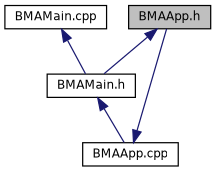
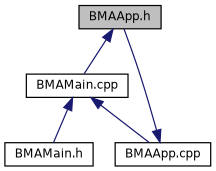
edge "BMAMain.h" -> "BMAApp.h": now "BMAMain.cpp" -> "BMAApp.h"
edge "BMAApp.cpp" -> "BMAMain.h": now "BMAApp.cpp" -> "BMAMain.cpp"
